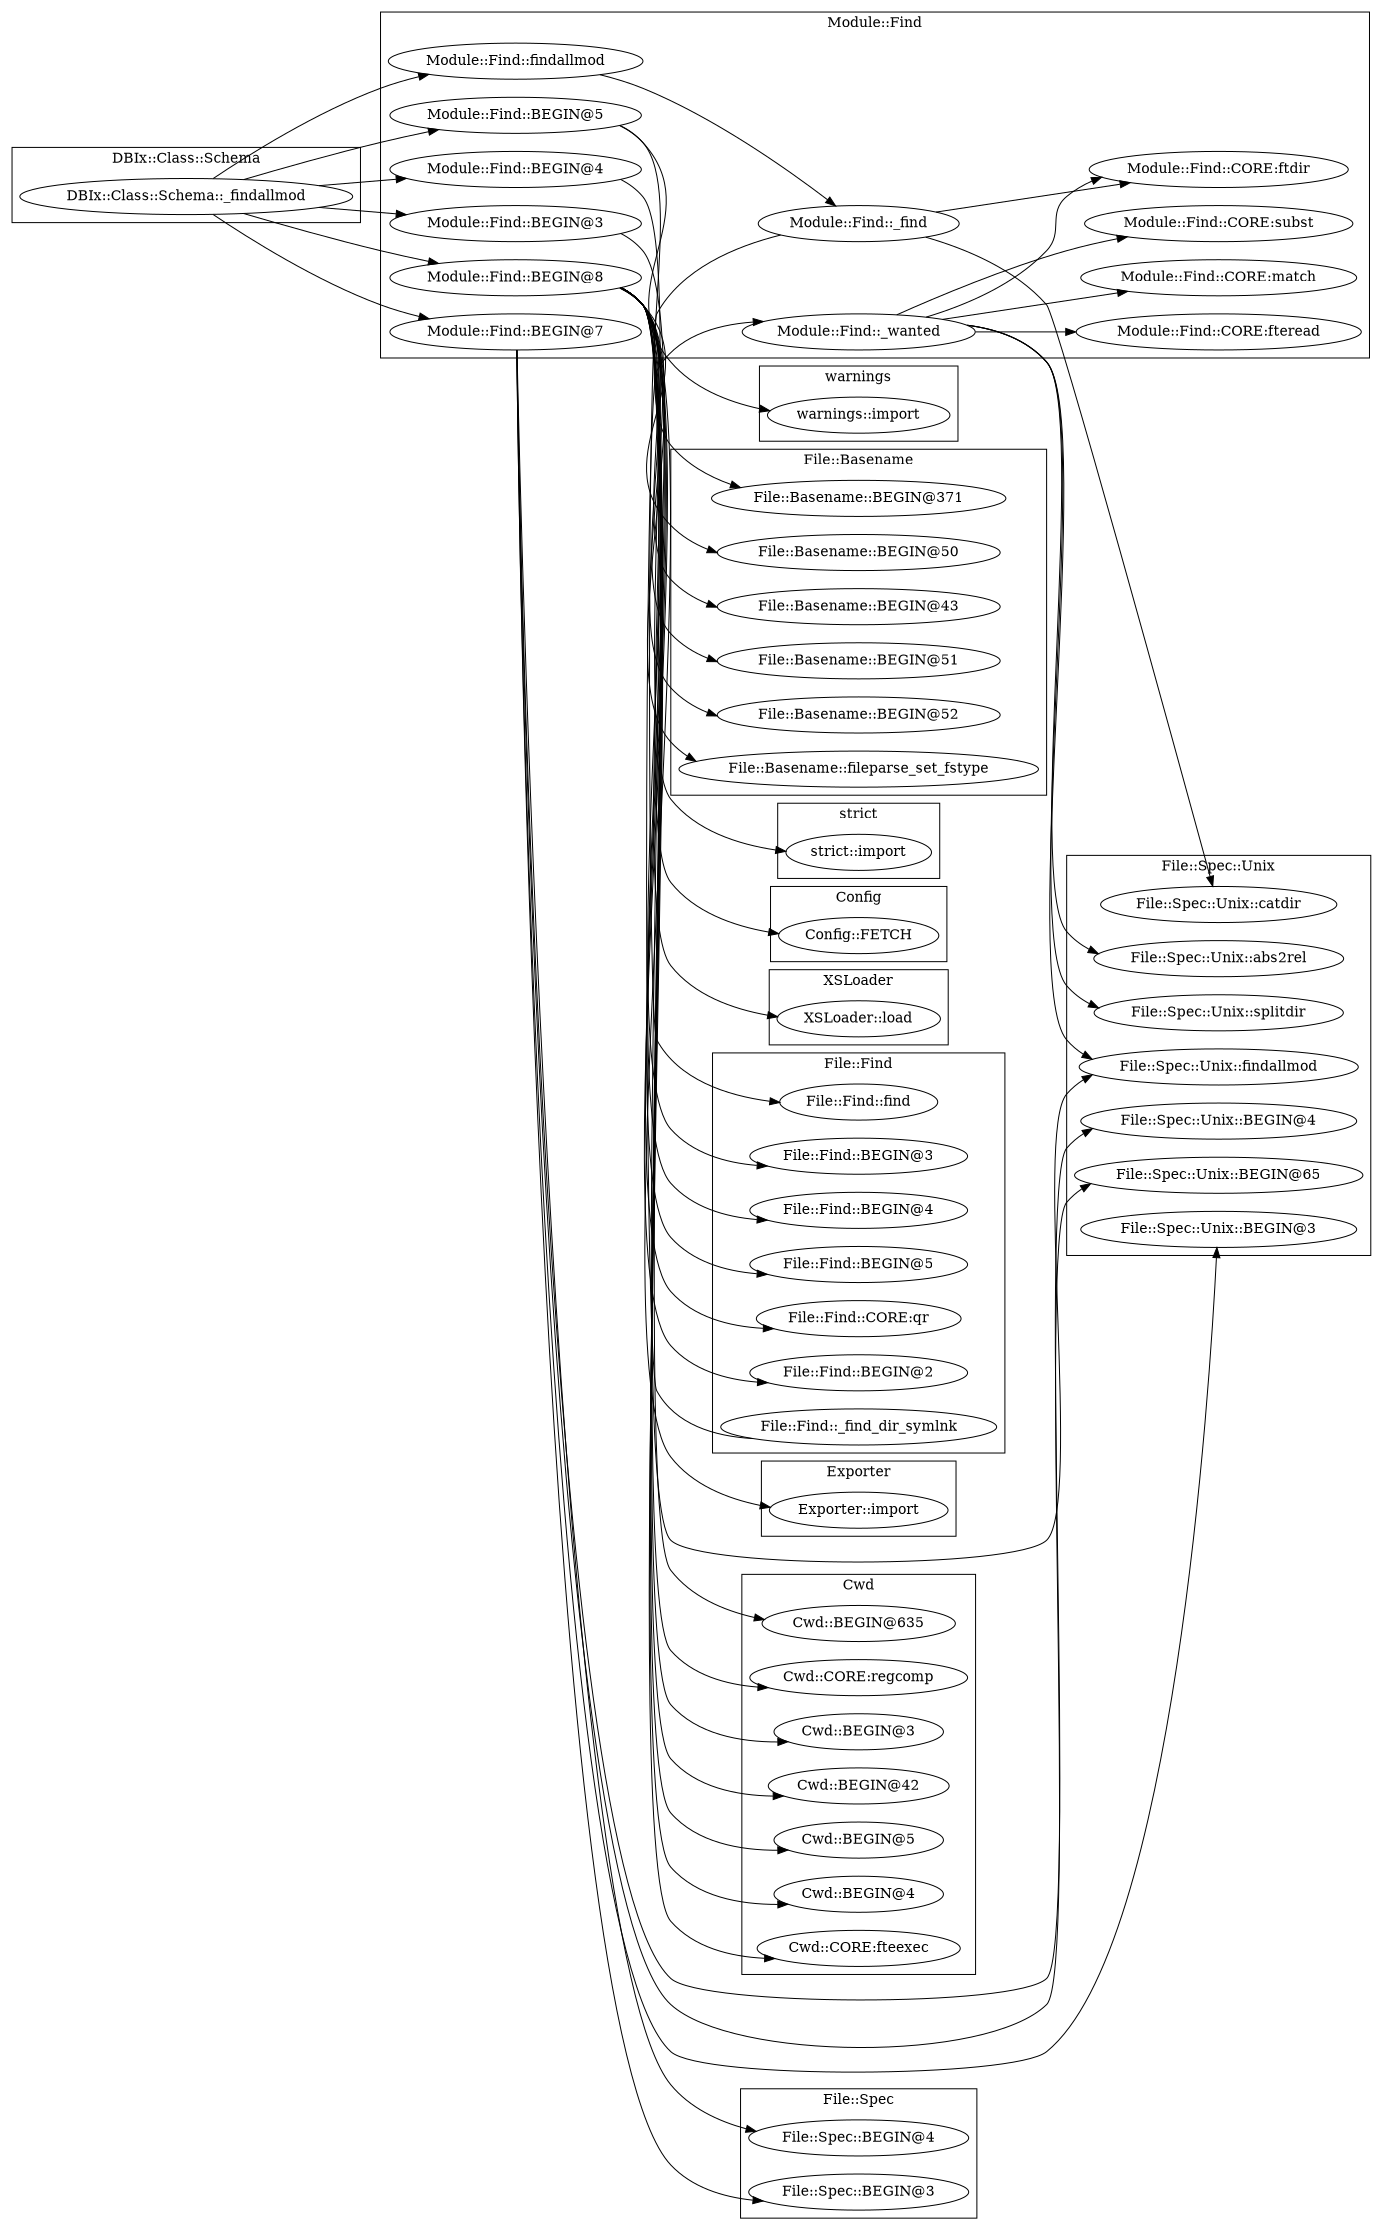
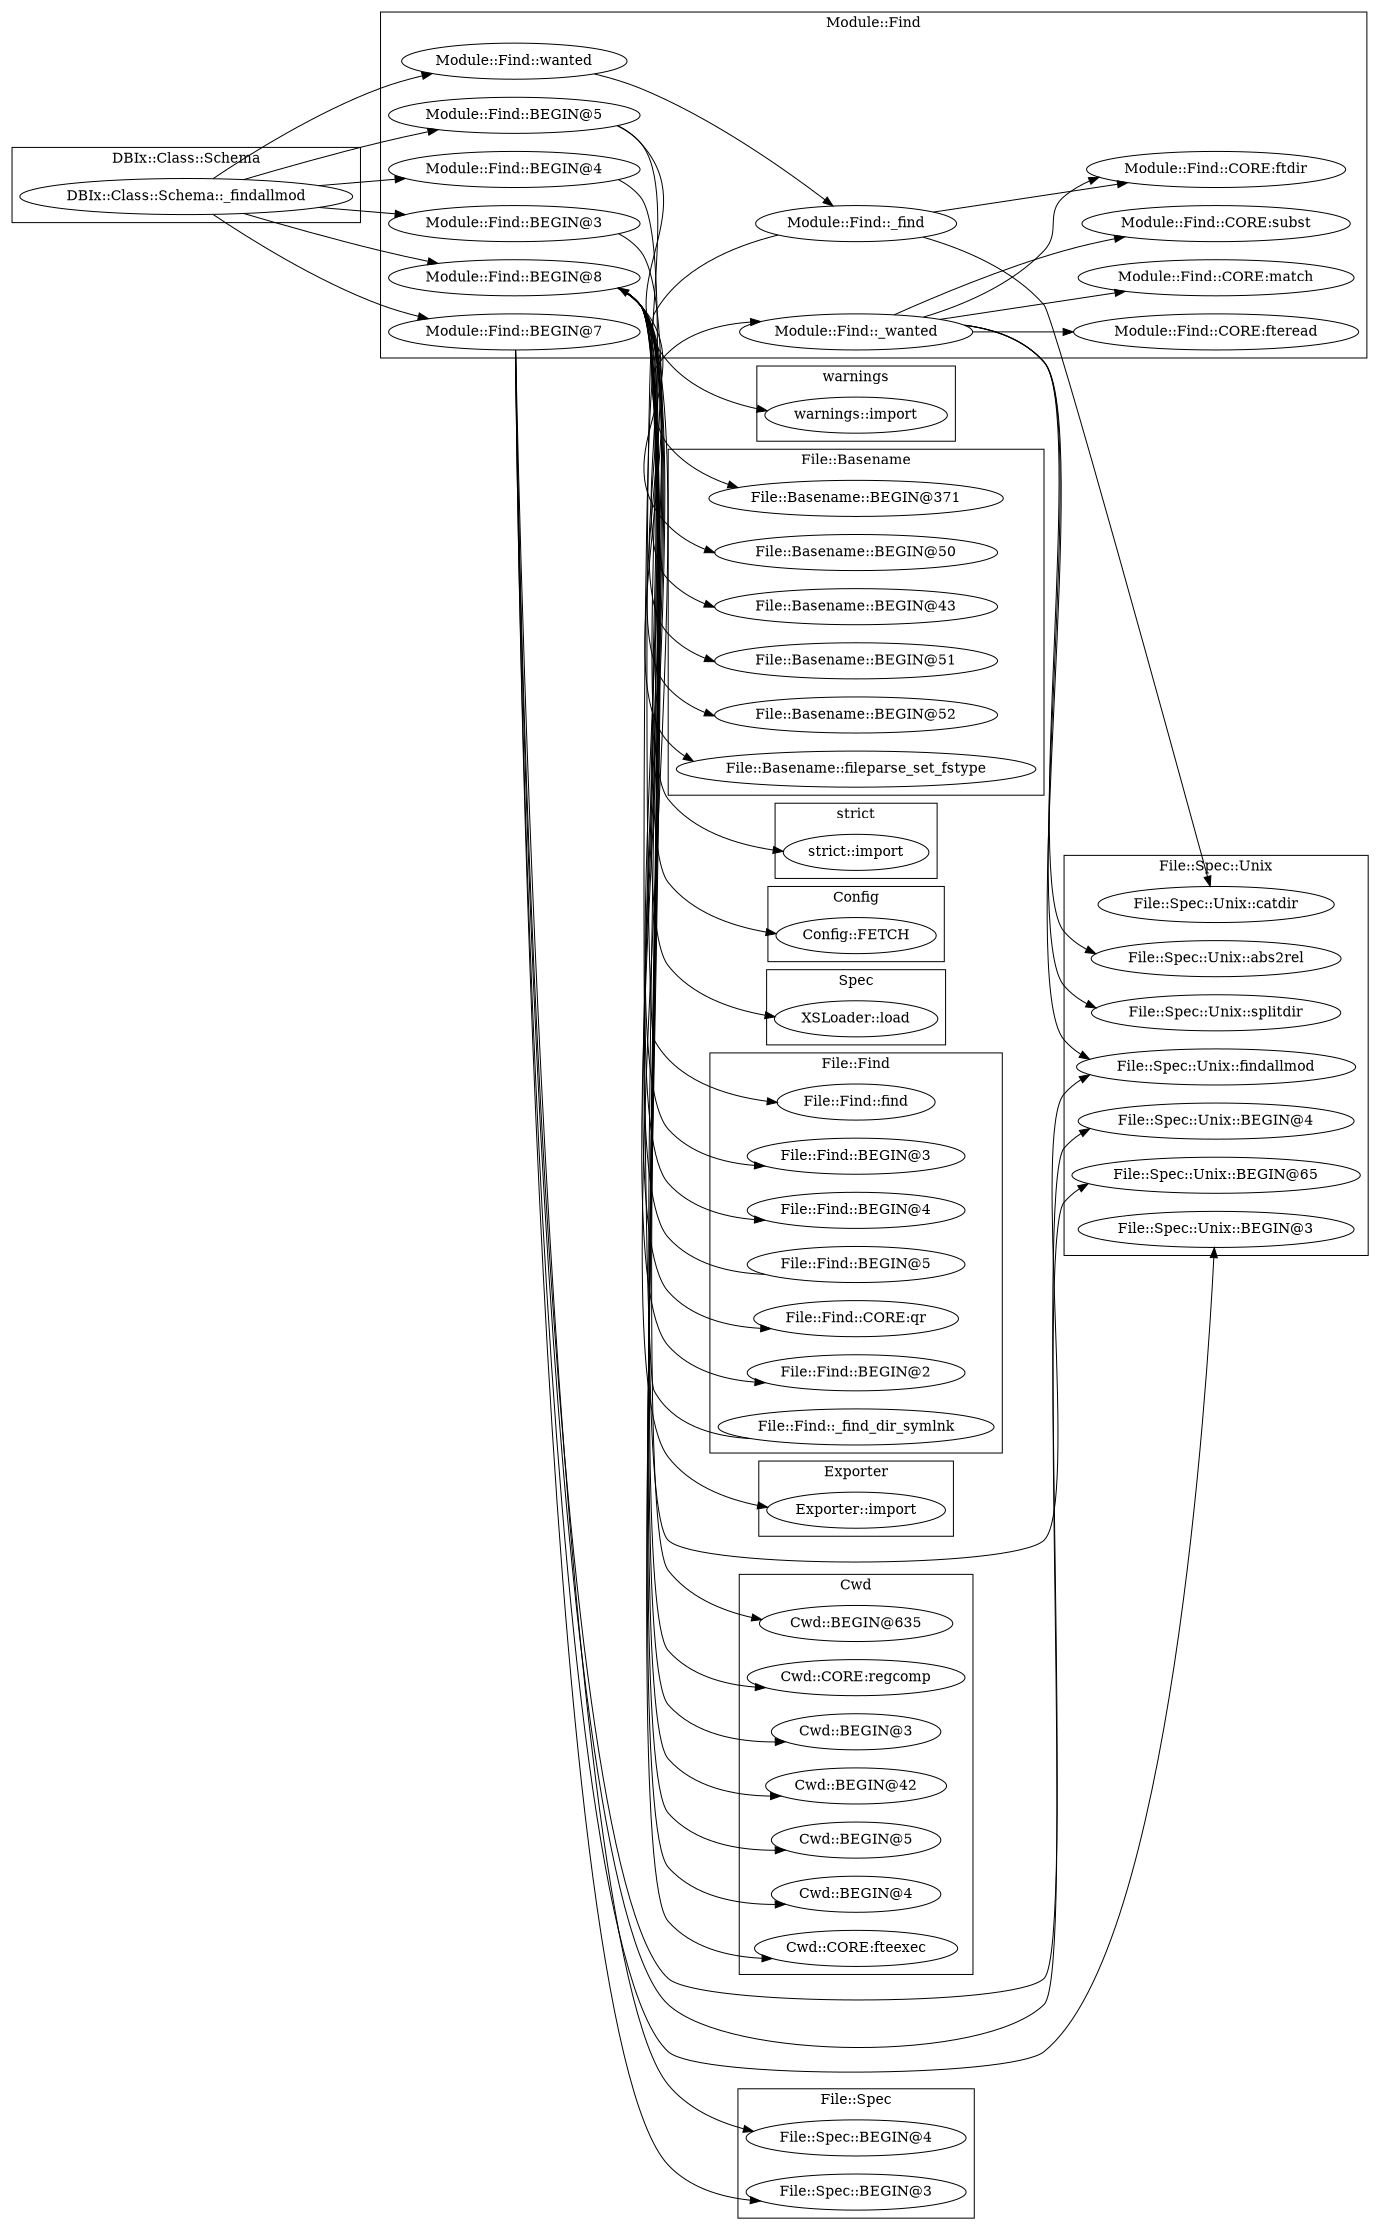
node "Module::Find::findallmod": label "Module::Find::findallmod" -> "Module::Find::wanted"
edge "Module::Find::BEGIN@8" -> "File::Find::BEGIN@5": reversed
cluster "XSLoader": label "XSLoader" -> "Spec"
